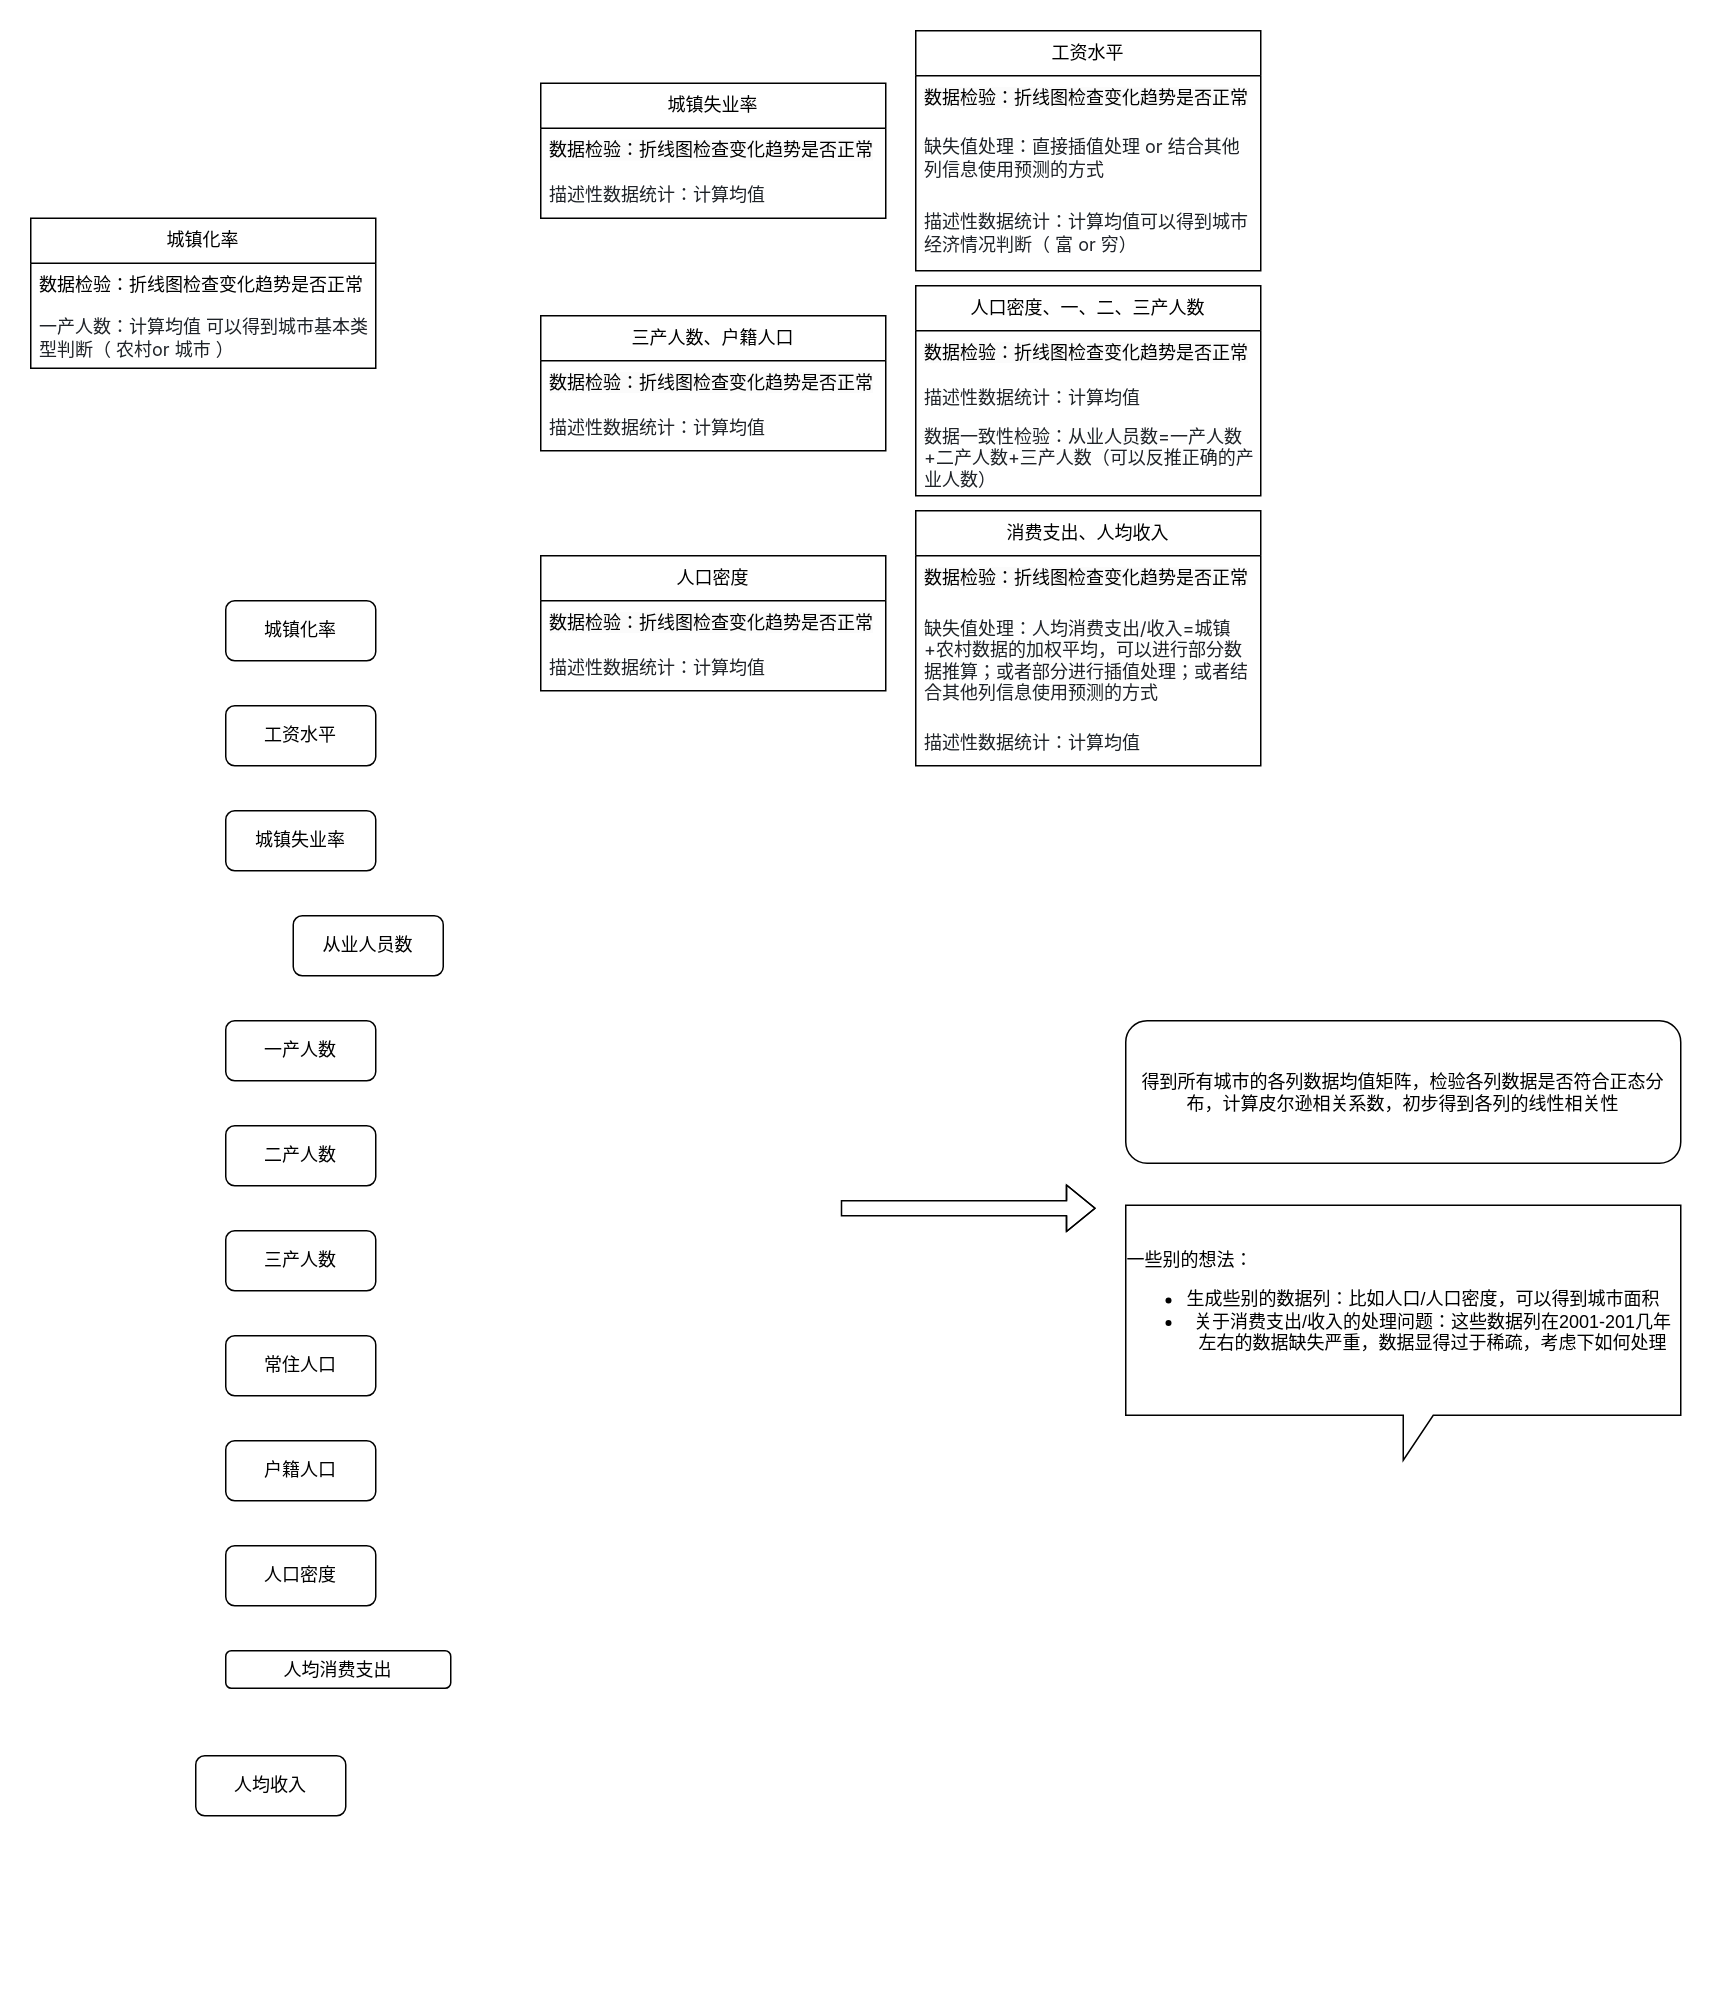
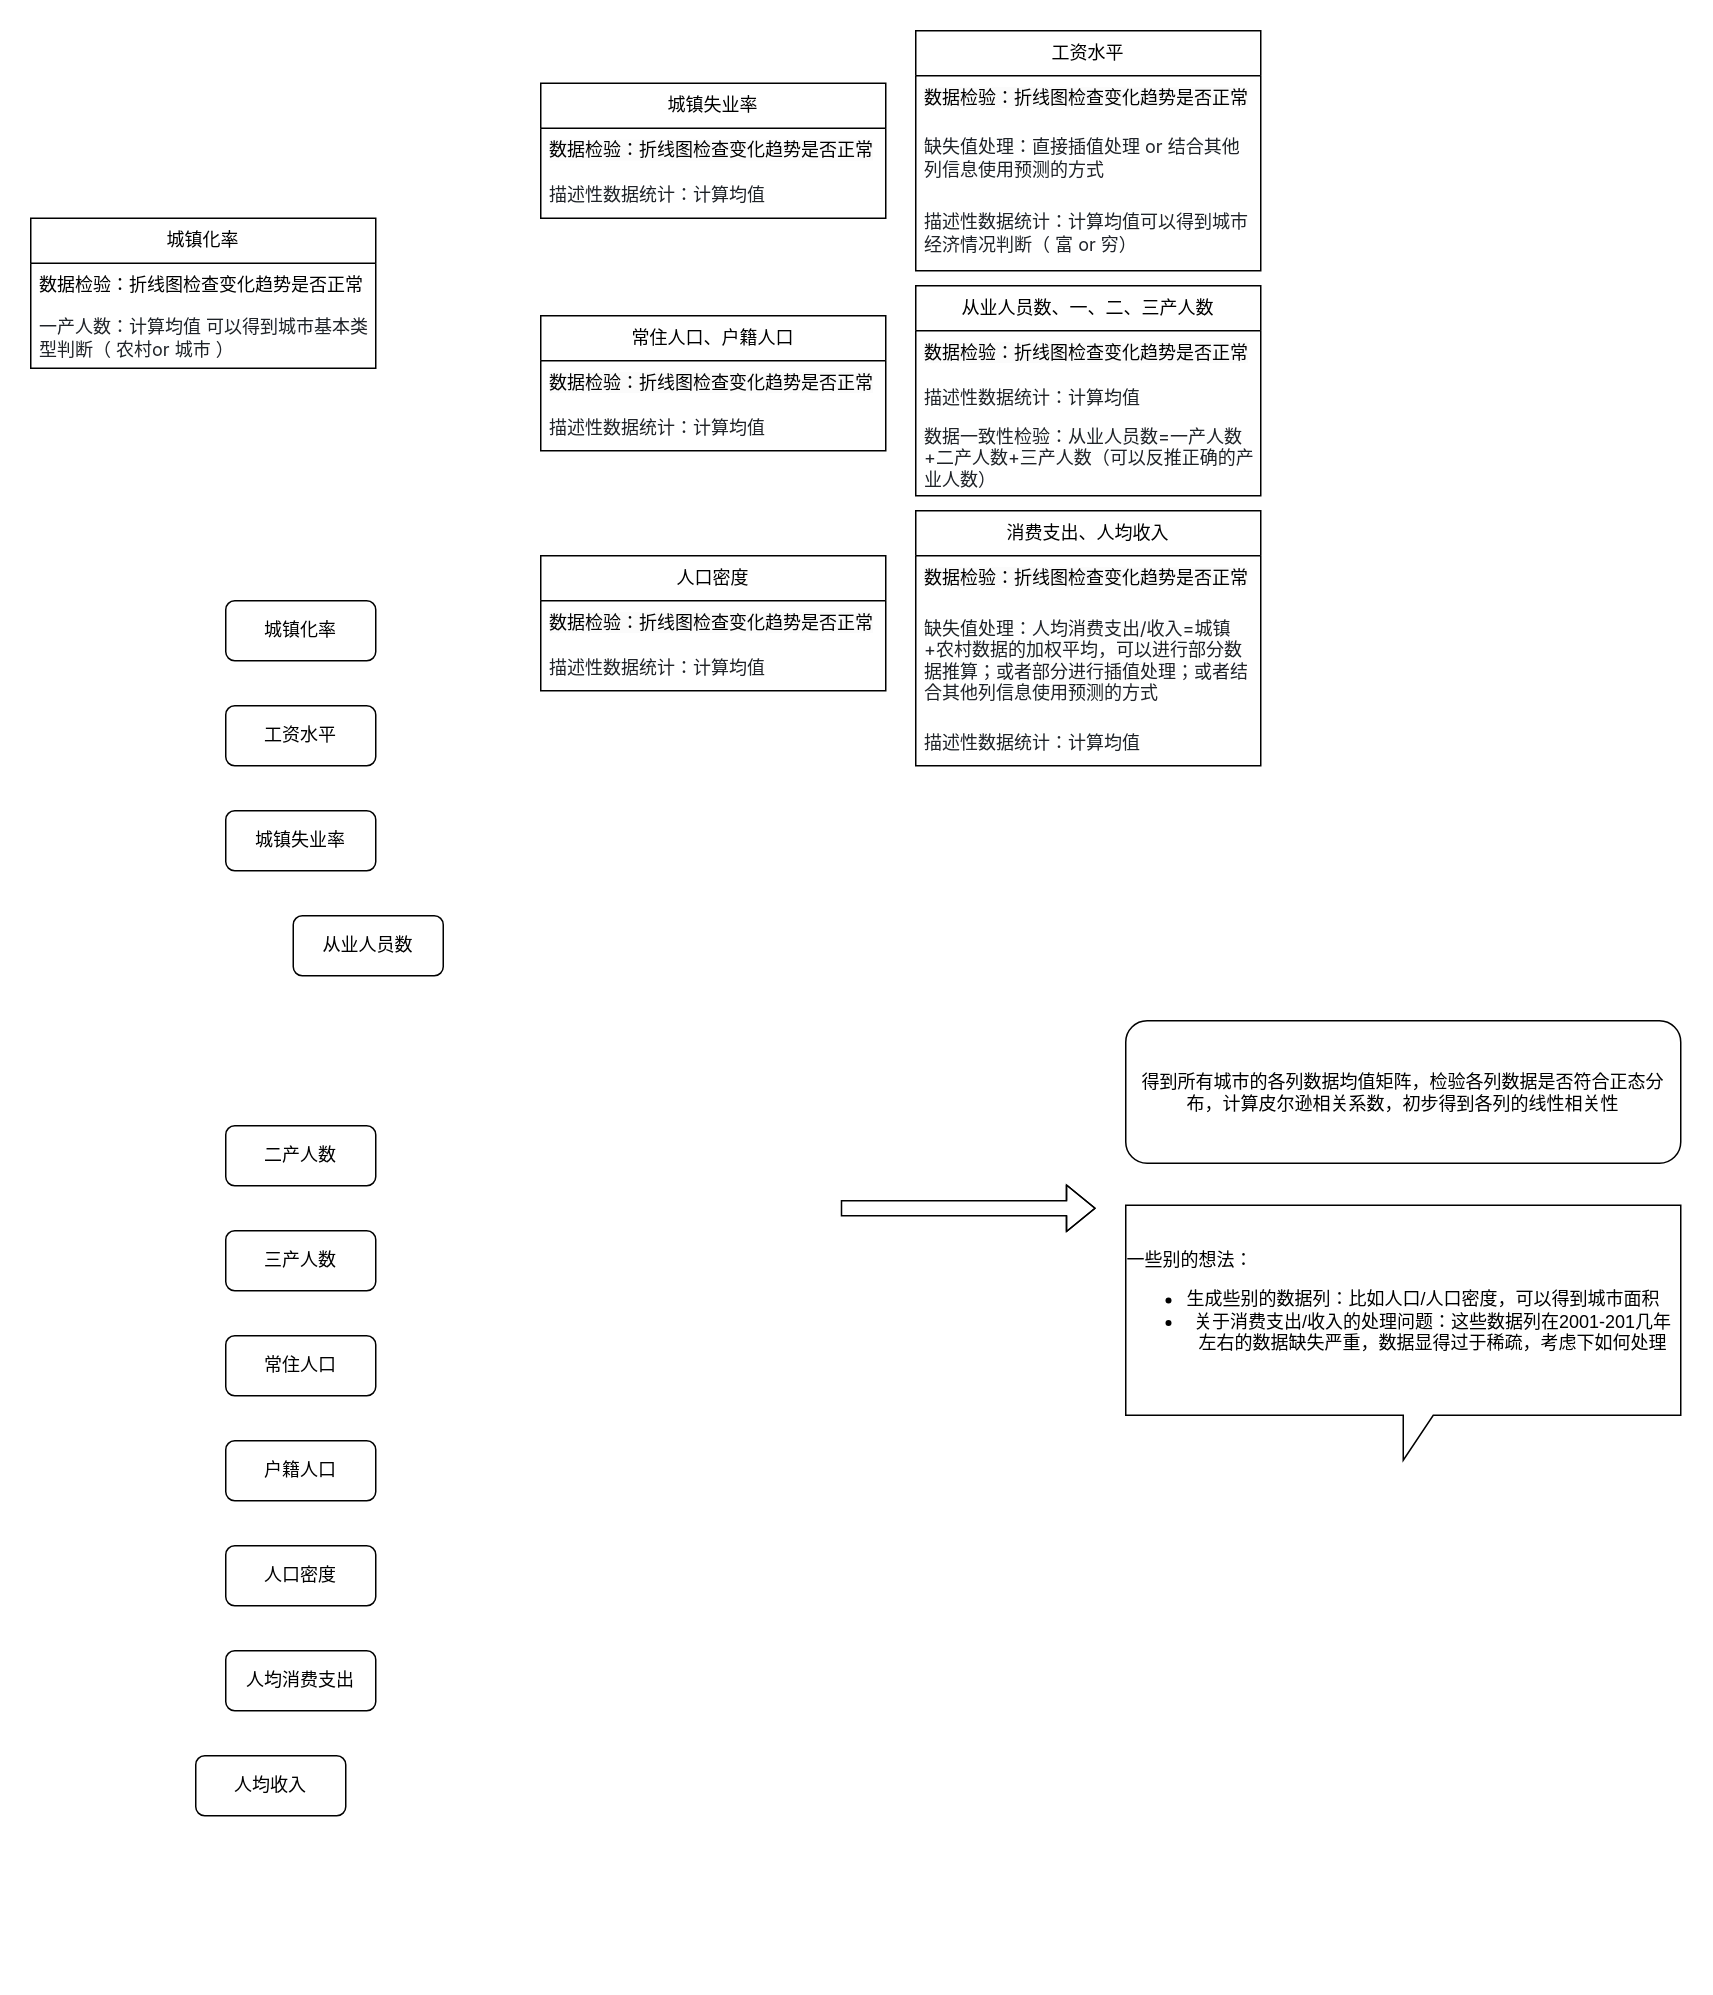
node "人口密度、一、二、三产人数": label "人口密度、一、二、三产人数" -> "从业人员数、一、二、三产人数"
node "三产人数、户籍人口": label "三产人数、户籍人口" -> "常住人口、户籍人口"
node "一产人数": removed
node "人均消费支出": size 225x38 -> 150x60
